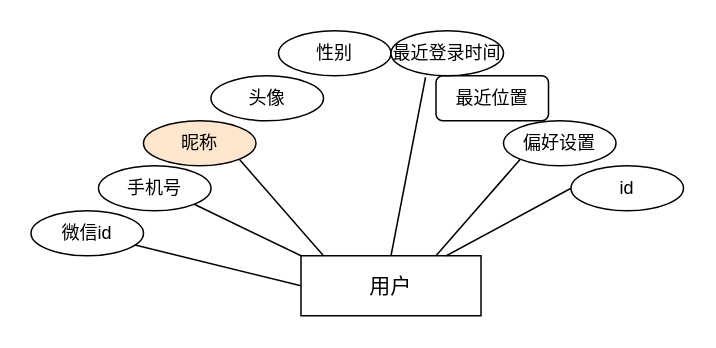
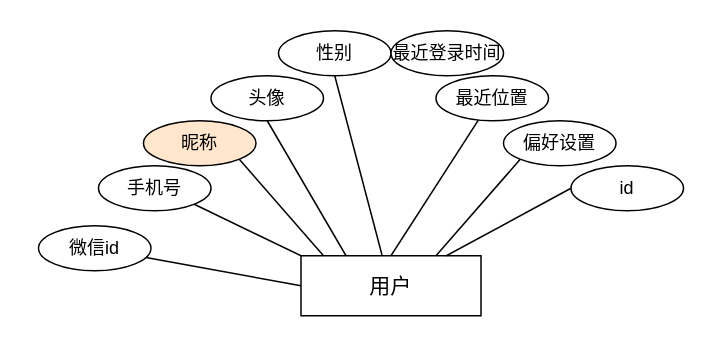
node "最近位置": shape rounded rectangle -> ellipse
edge "性别" -- "用户": added
edge "最近登录时间" -- "用户": now "最近位置" -- "用户"
edge "头像" -- "用户": added
node "微信id": moved (87, 233) -> (95, 248)
